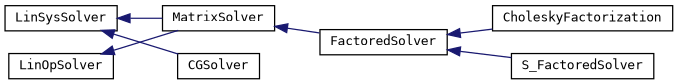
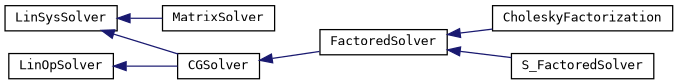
edge "FactoredSolver" -> "MatrixSolver": now "FactoredSolver" -> "CGSolver"
edge "MatrixSolver" -> "LinOpSolver": now "CGSolver" -> "LinOpSolver"
